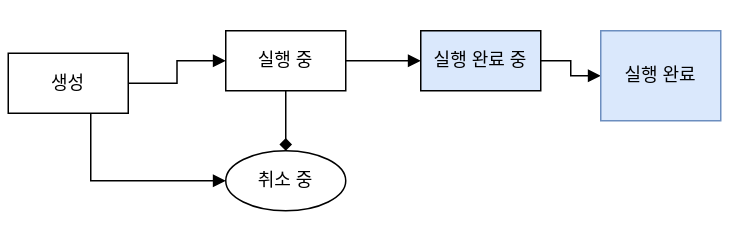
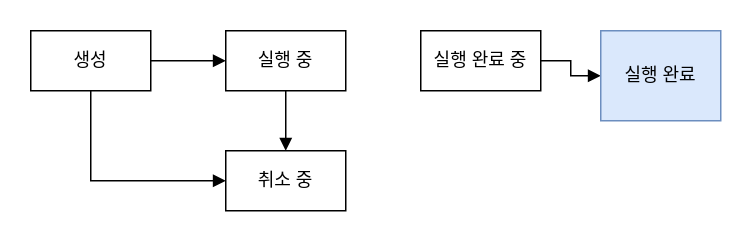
edge "실행 중" -> "실행 완료 중": removed
node "실행 완료 중": fillcolor #dae8fc -> #ffffff
node "생성": moved (68, 83) -> (91, 61)
edge "실행 중" -> "취소 중": arrowhead diamond -> block
node "취소 중": shape ellipse -> rectangle
